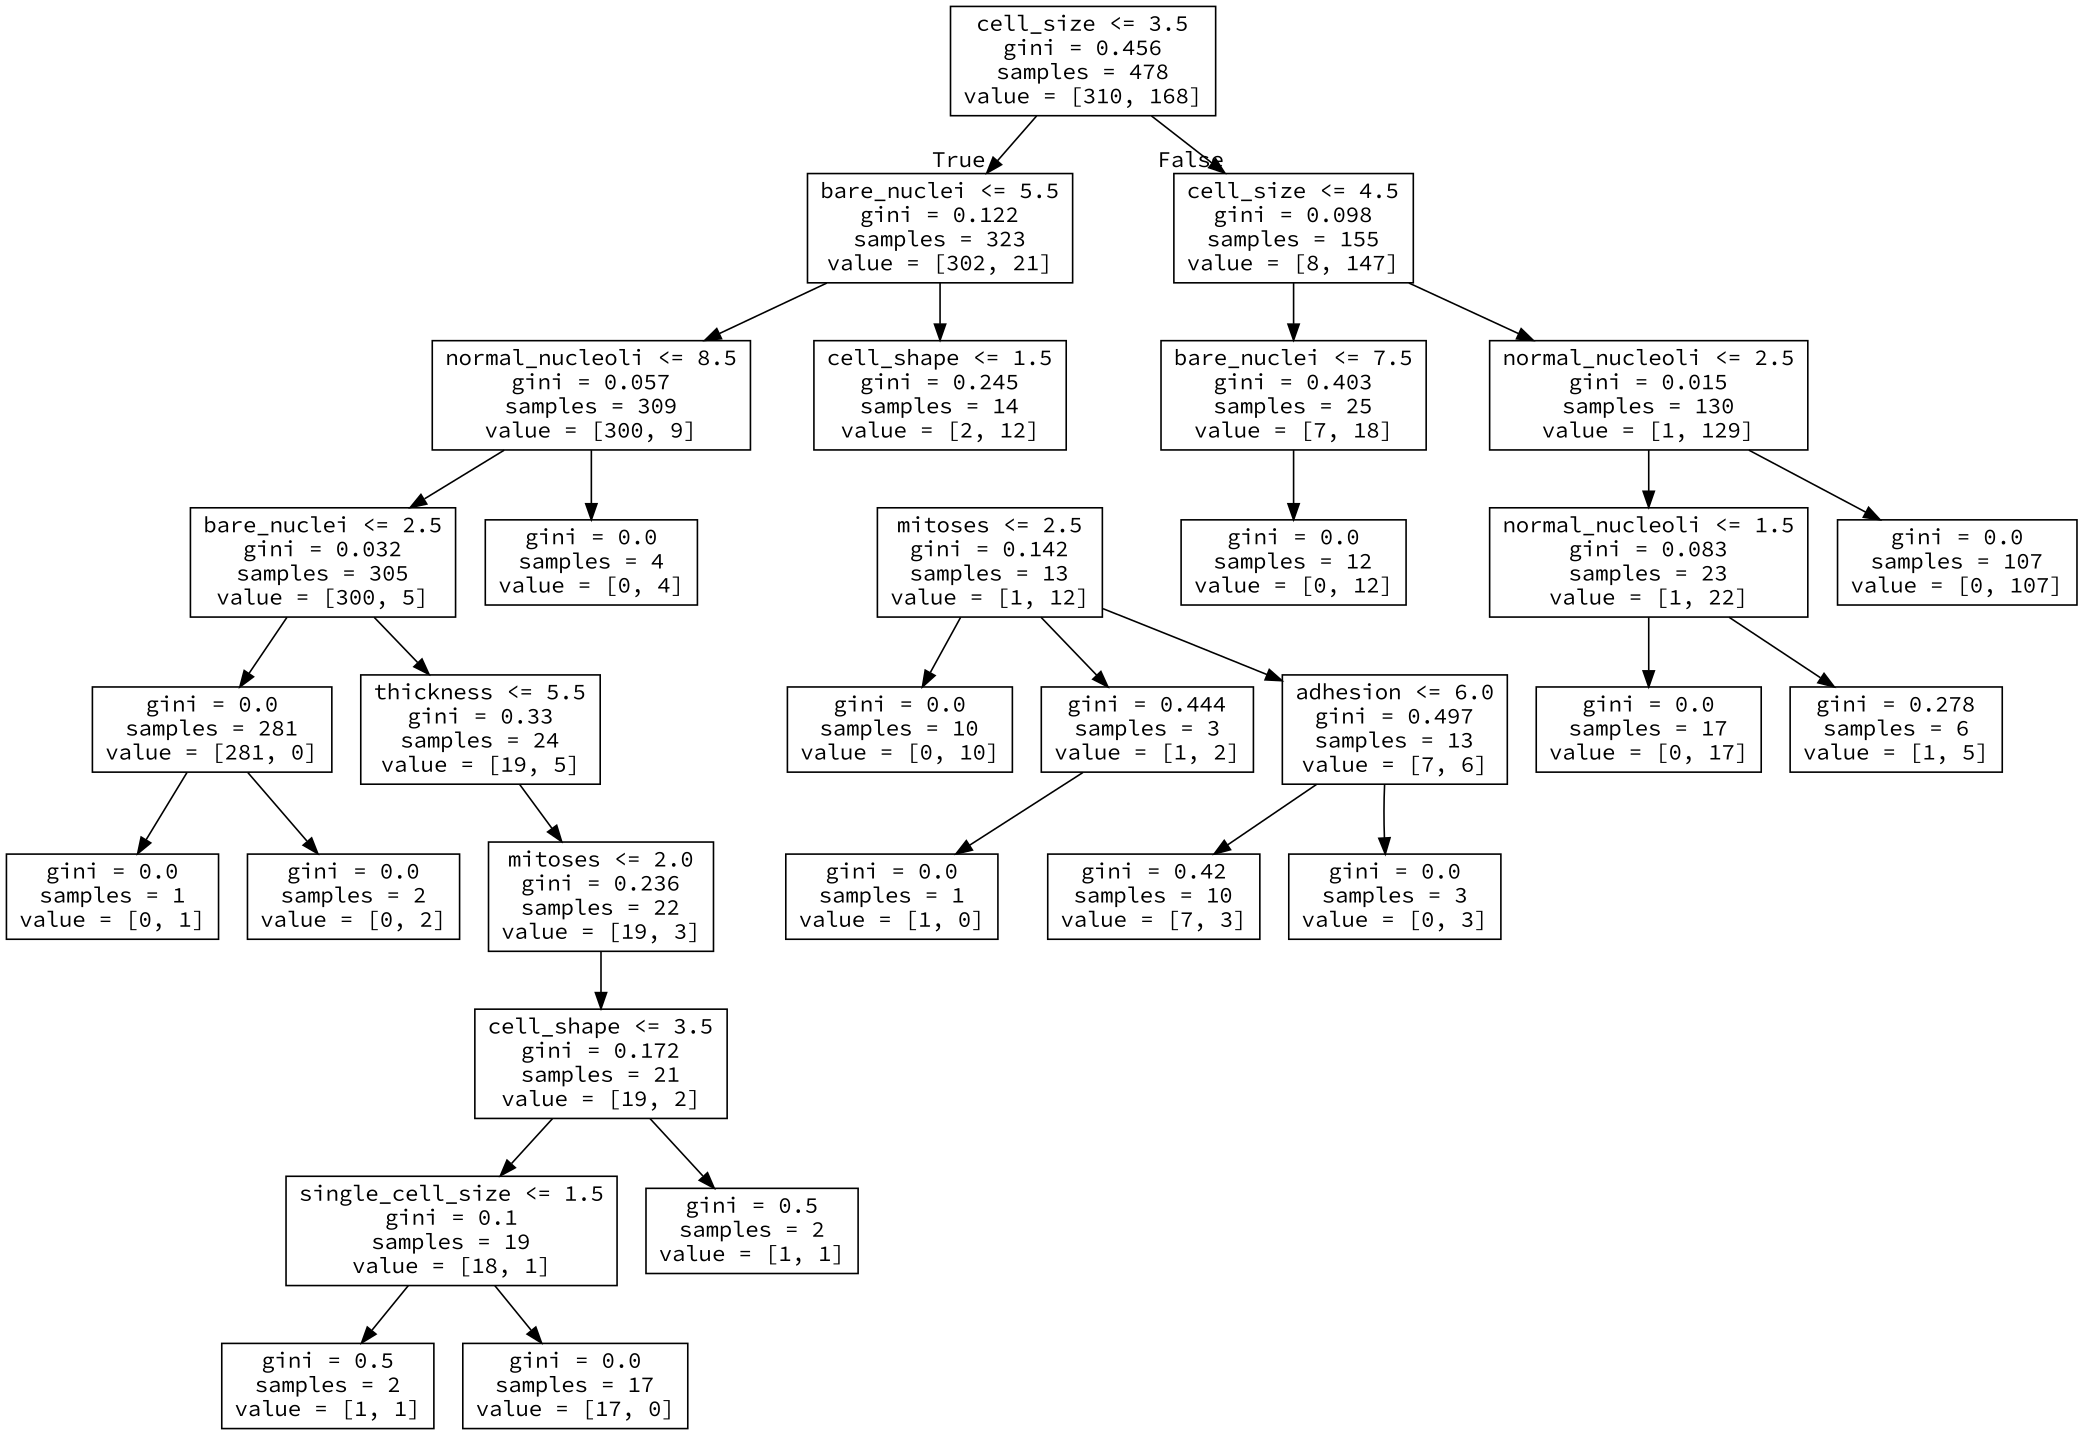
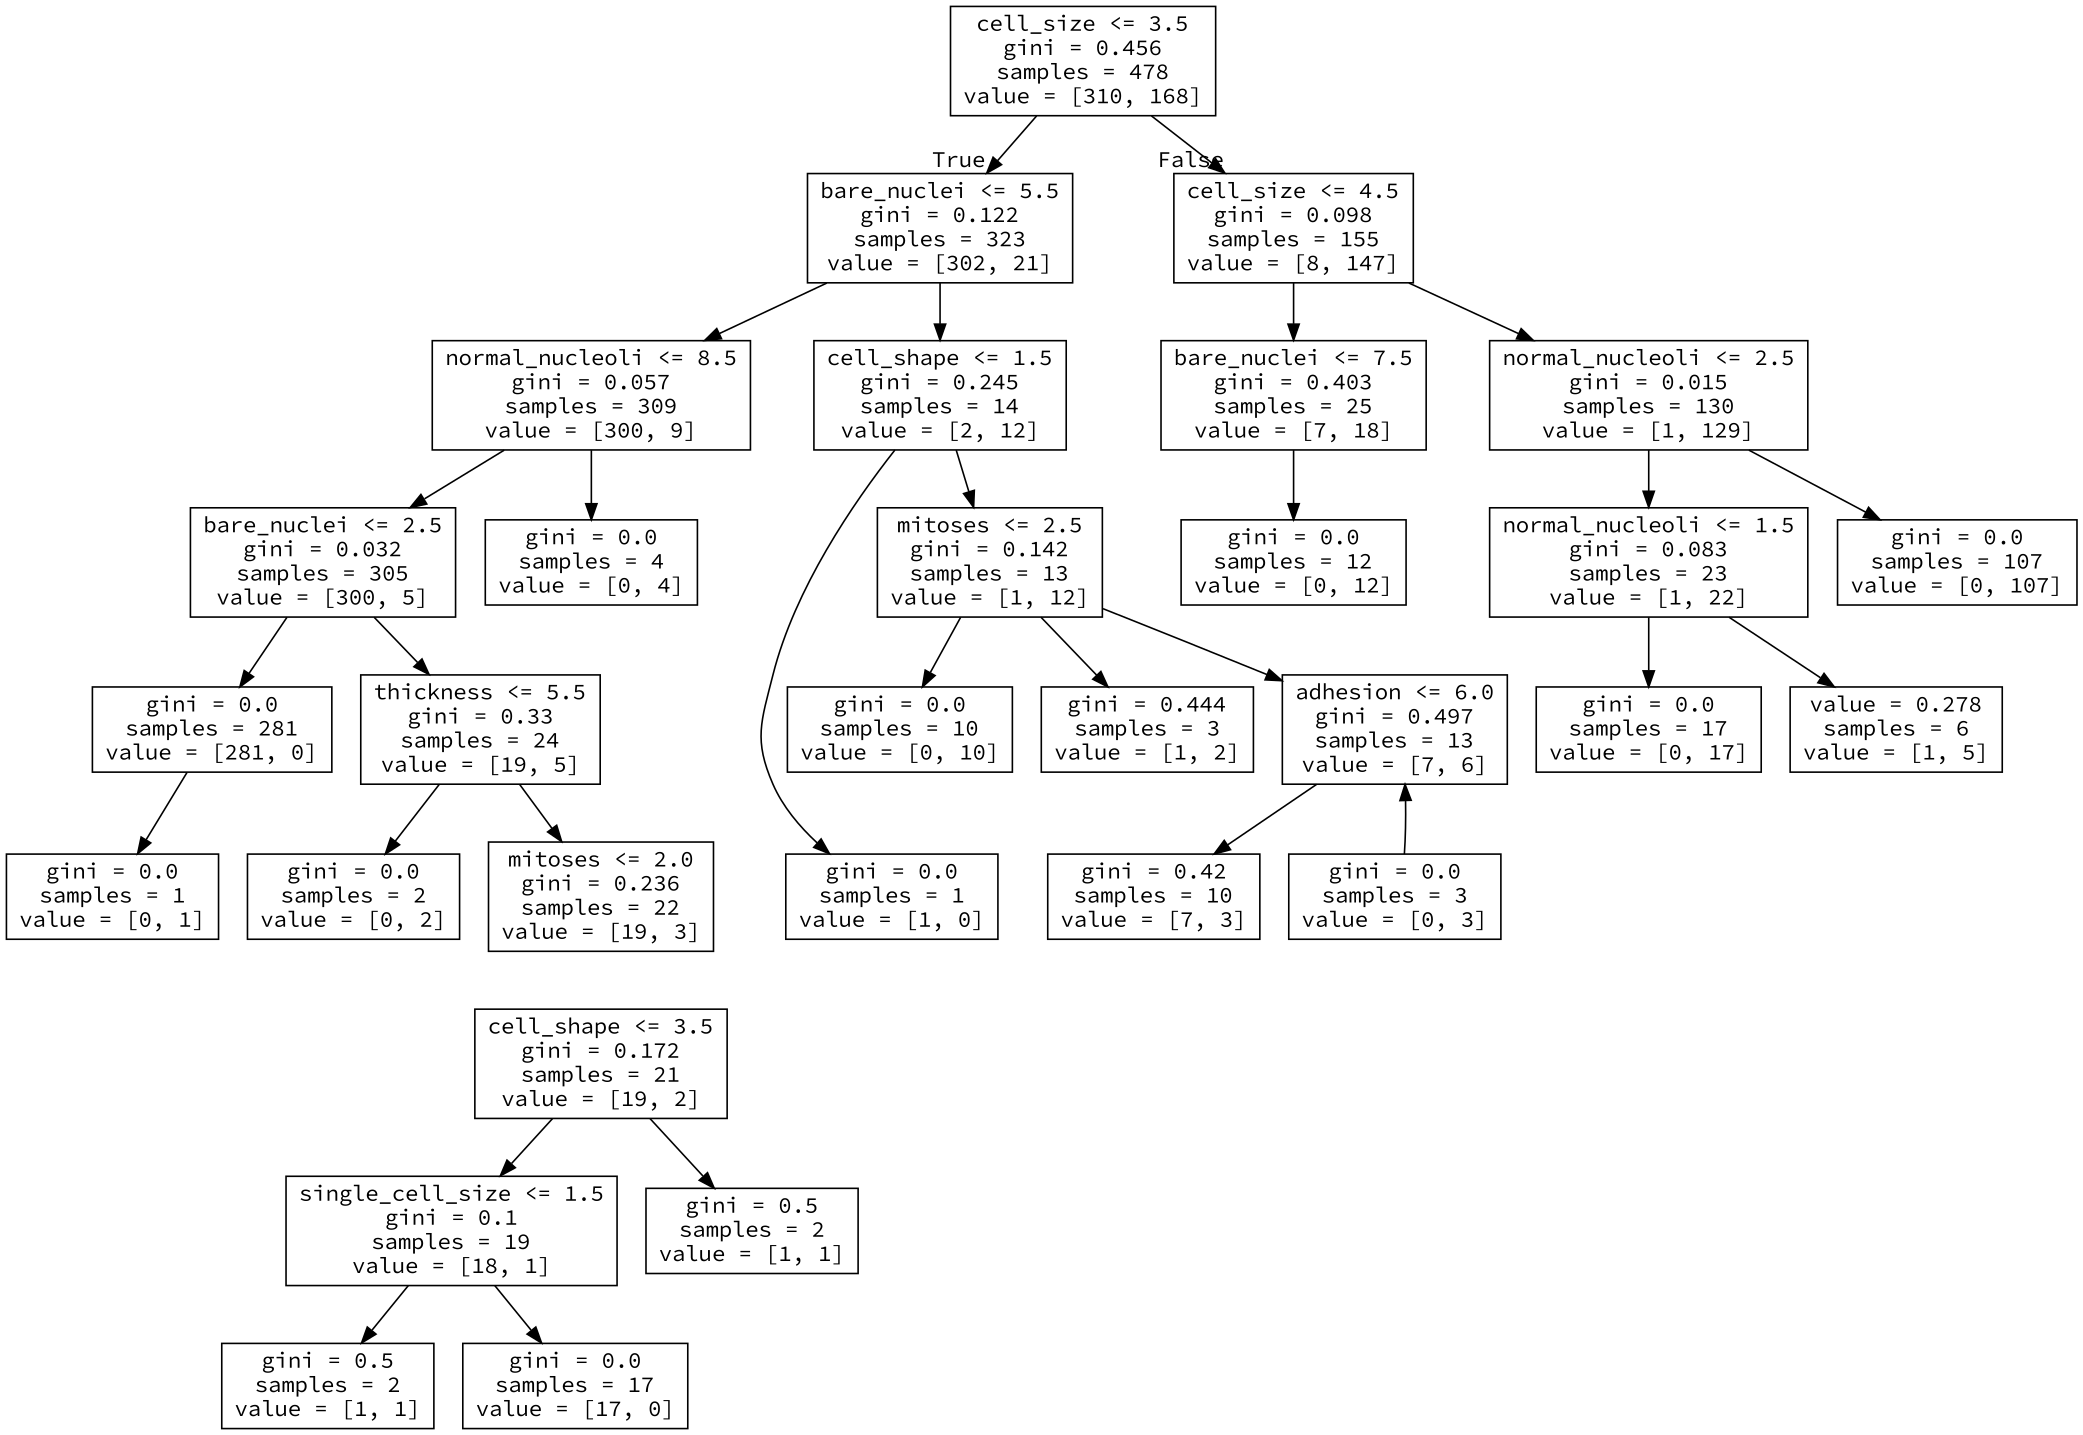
edge "cell_shape <= 1.5 gini = 0.245 samples = 14 value = [2, 12]" -> "mitoses <= 2.5 gini = 0.142 samples = 13 value = [1, 12]": added
node "gini = 0.278 samples = 6 value = [1, 5]": label "gini = 0.278 samples = 6 value = [1, 5]" -> "value = 0.278 samples = 6 value = [1, 5]"
edge "gini = 0.0 samples = 281 value = [281, 0]" -> "gini = 0.0 samples = 2 value = [0, 2]": now "thickness <= 5.5 gini = 0.33 samples = 24 value = [19, 5]" -> "gini = 0.0 samples = 2 value = [0, 2]"
edge "gini = 0.444 samples = 3 value = [1, 2]" -> "gini = 0.0 samples = 1 value = [1, 0]": now "cell_shape <= 1.5 gini = 0.245 samples = 14 value = [2, 12]" -> "gini = 0.0 samples = 1 value = [1, 0]"
edge "adhesion <= 6.0 gini = 0.497 samples = 13 value = [7, 6]" -> "gini = 0.0 samples = 3 value = [0, 3]": reversed
edge "mitoses <= 2.0 gini = 0.236 samples = 22 value = [19, 3]" -> "cell_shape <= 3.5 gini = 0.172 samples = 21 value = [19, 2]": removed
